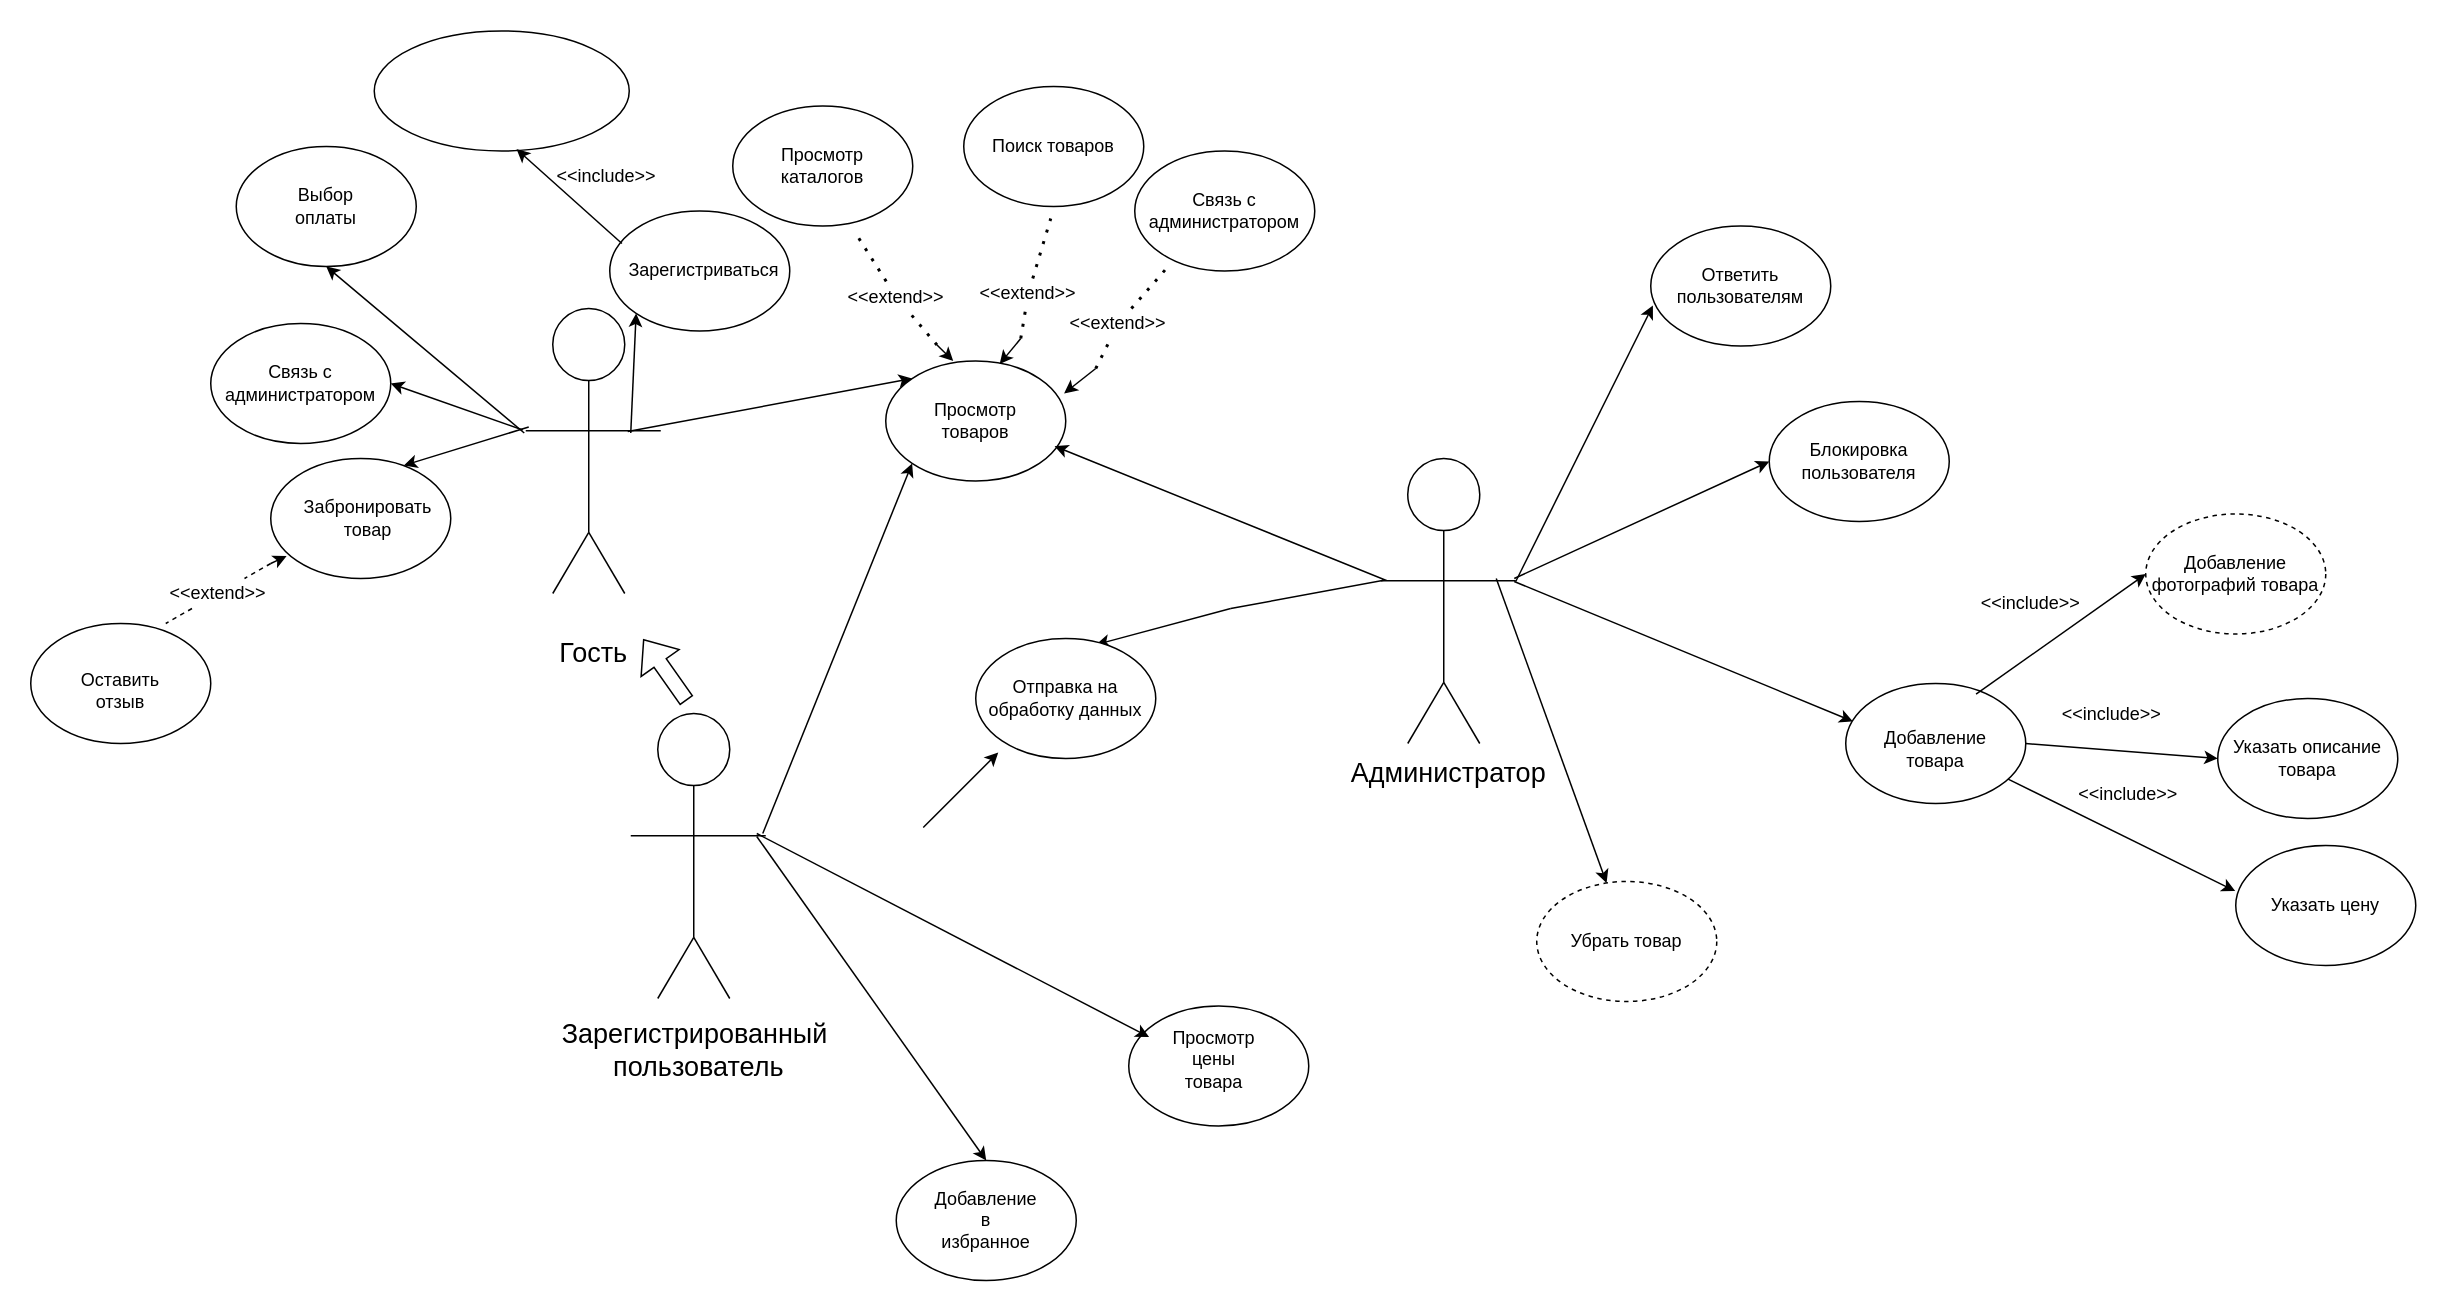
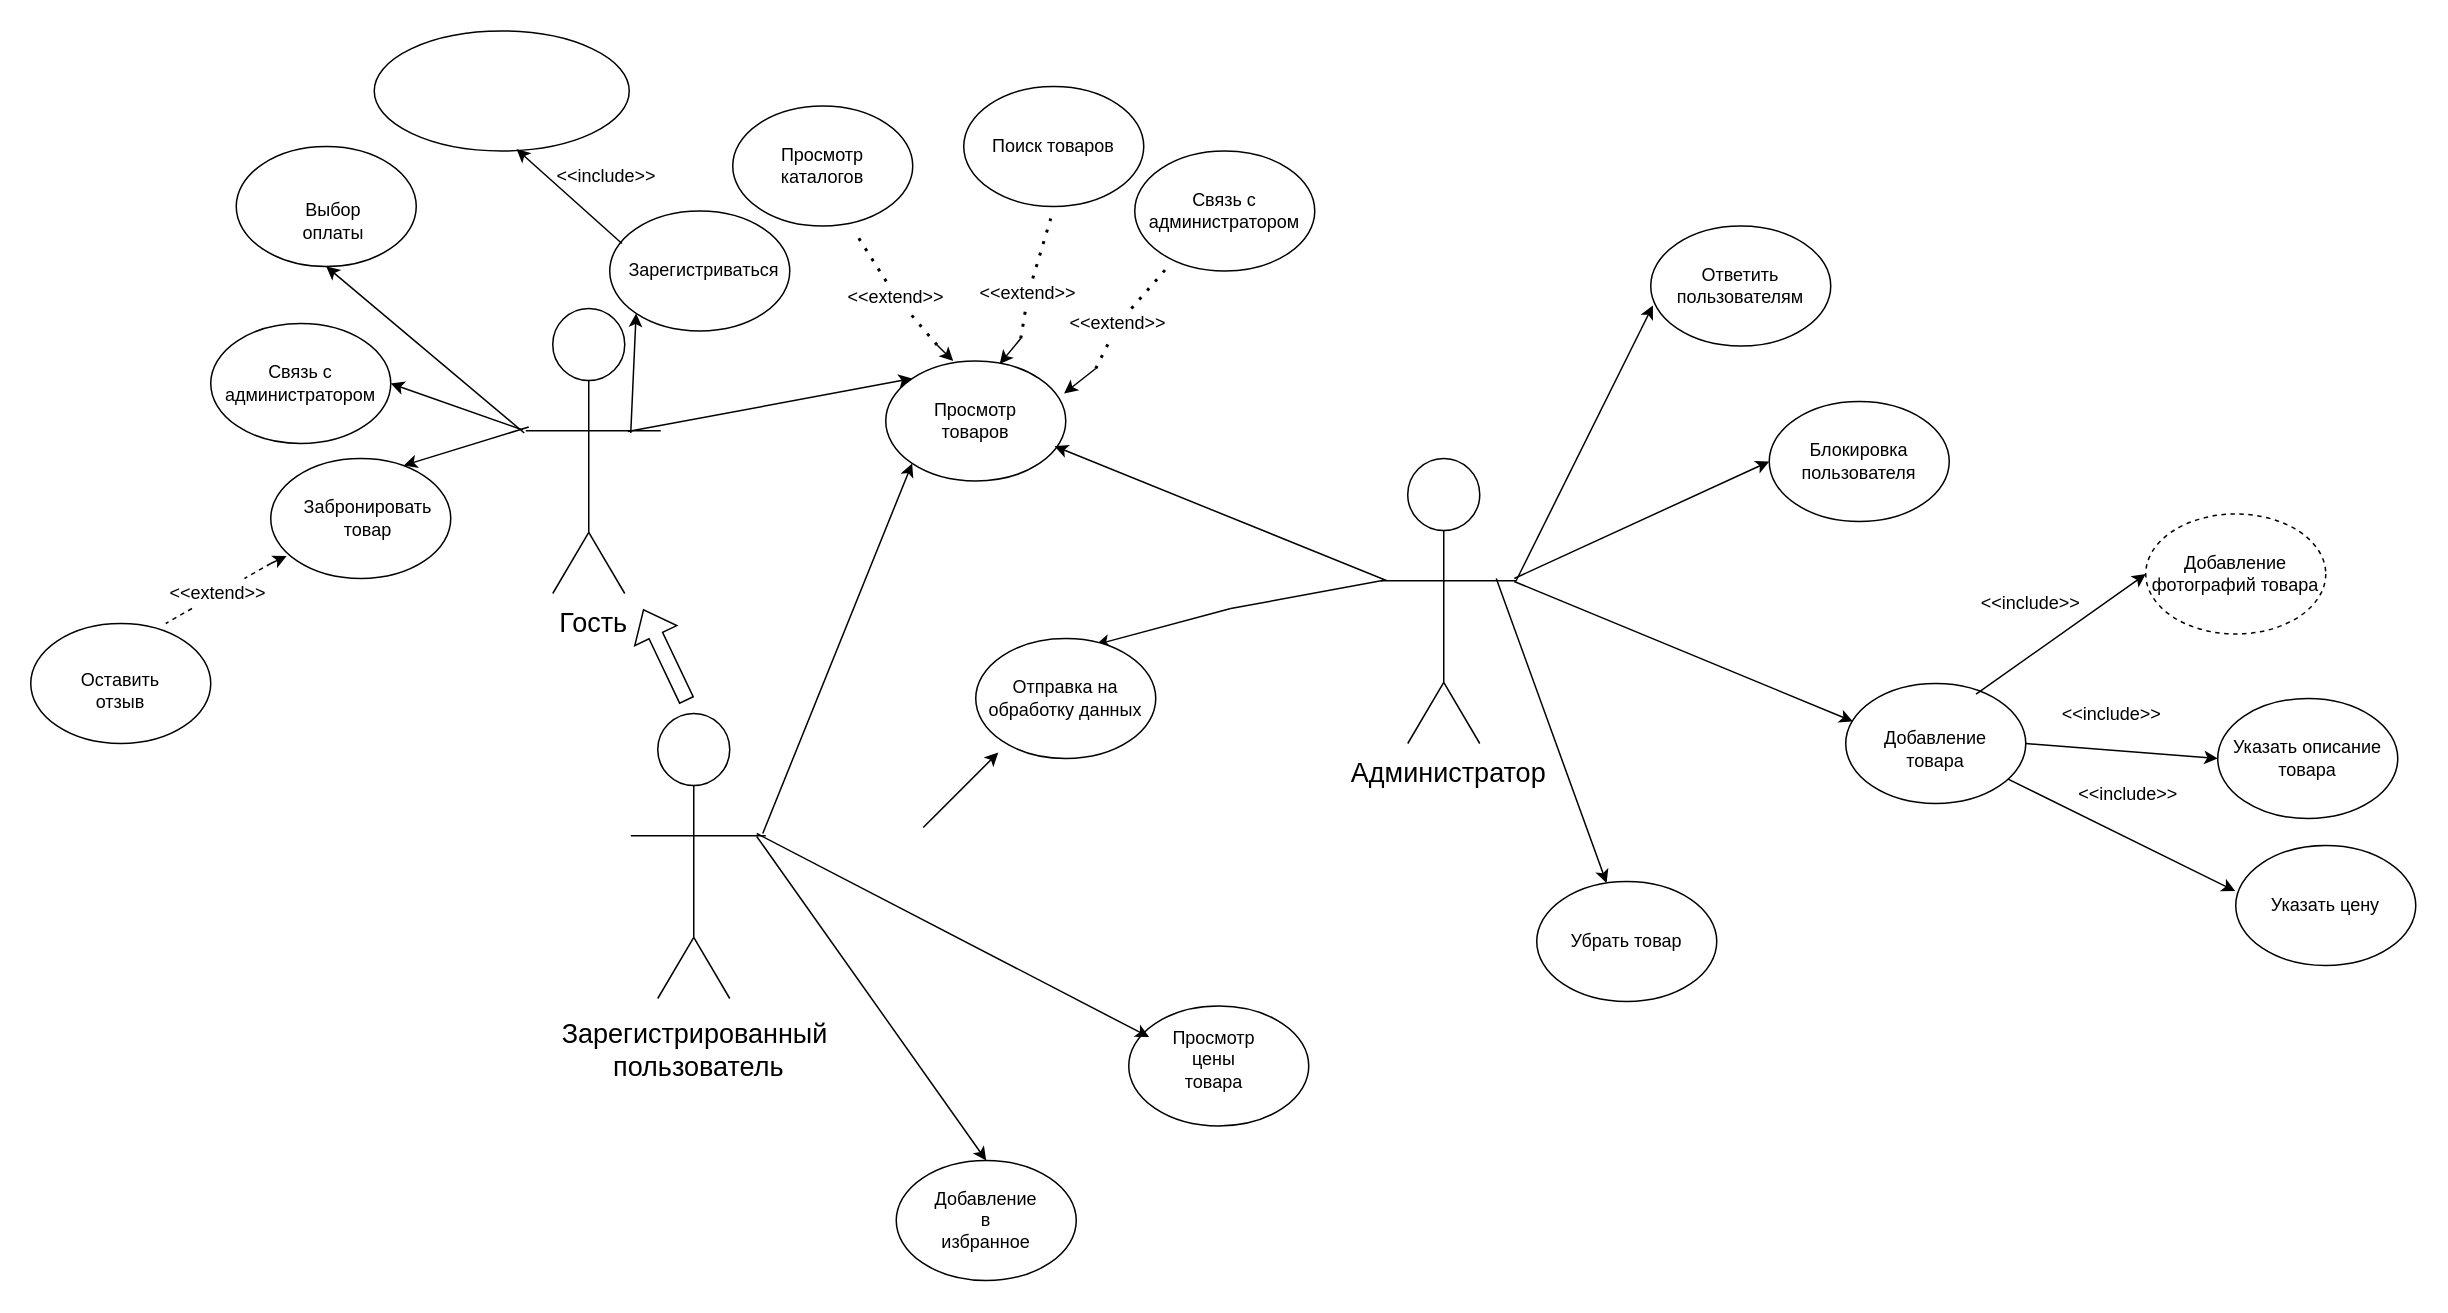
node "Выбор оплаты": moved (326, 206) -> (334, 221)
node "Гость": moved (593, 653) -> (593, 623)
node "Убрать товар": style dashed -> solid
